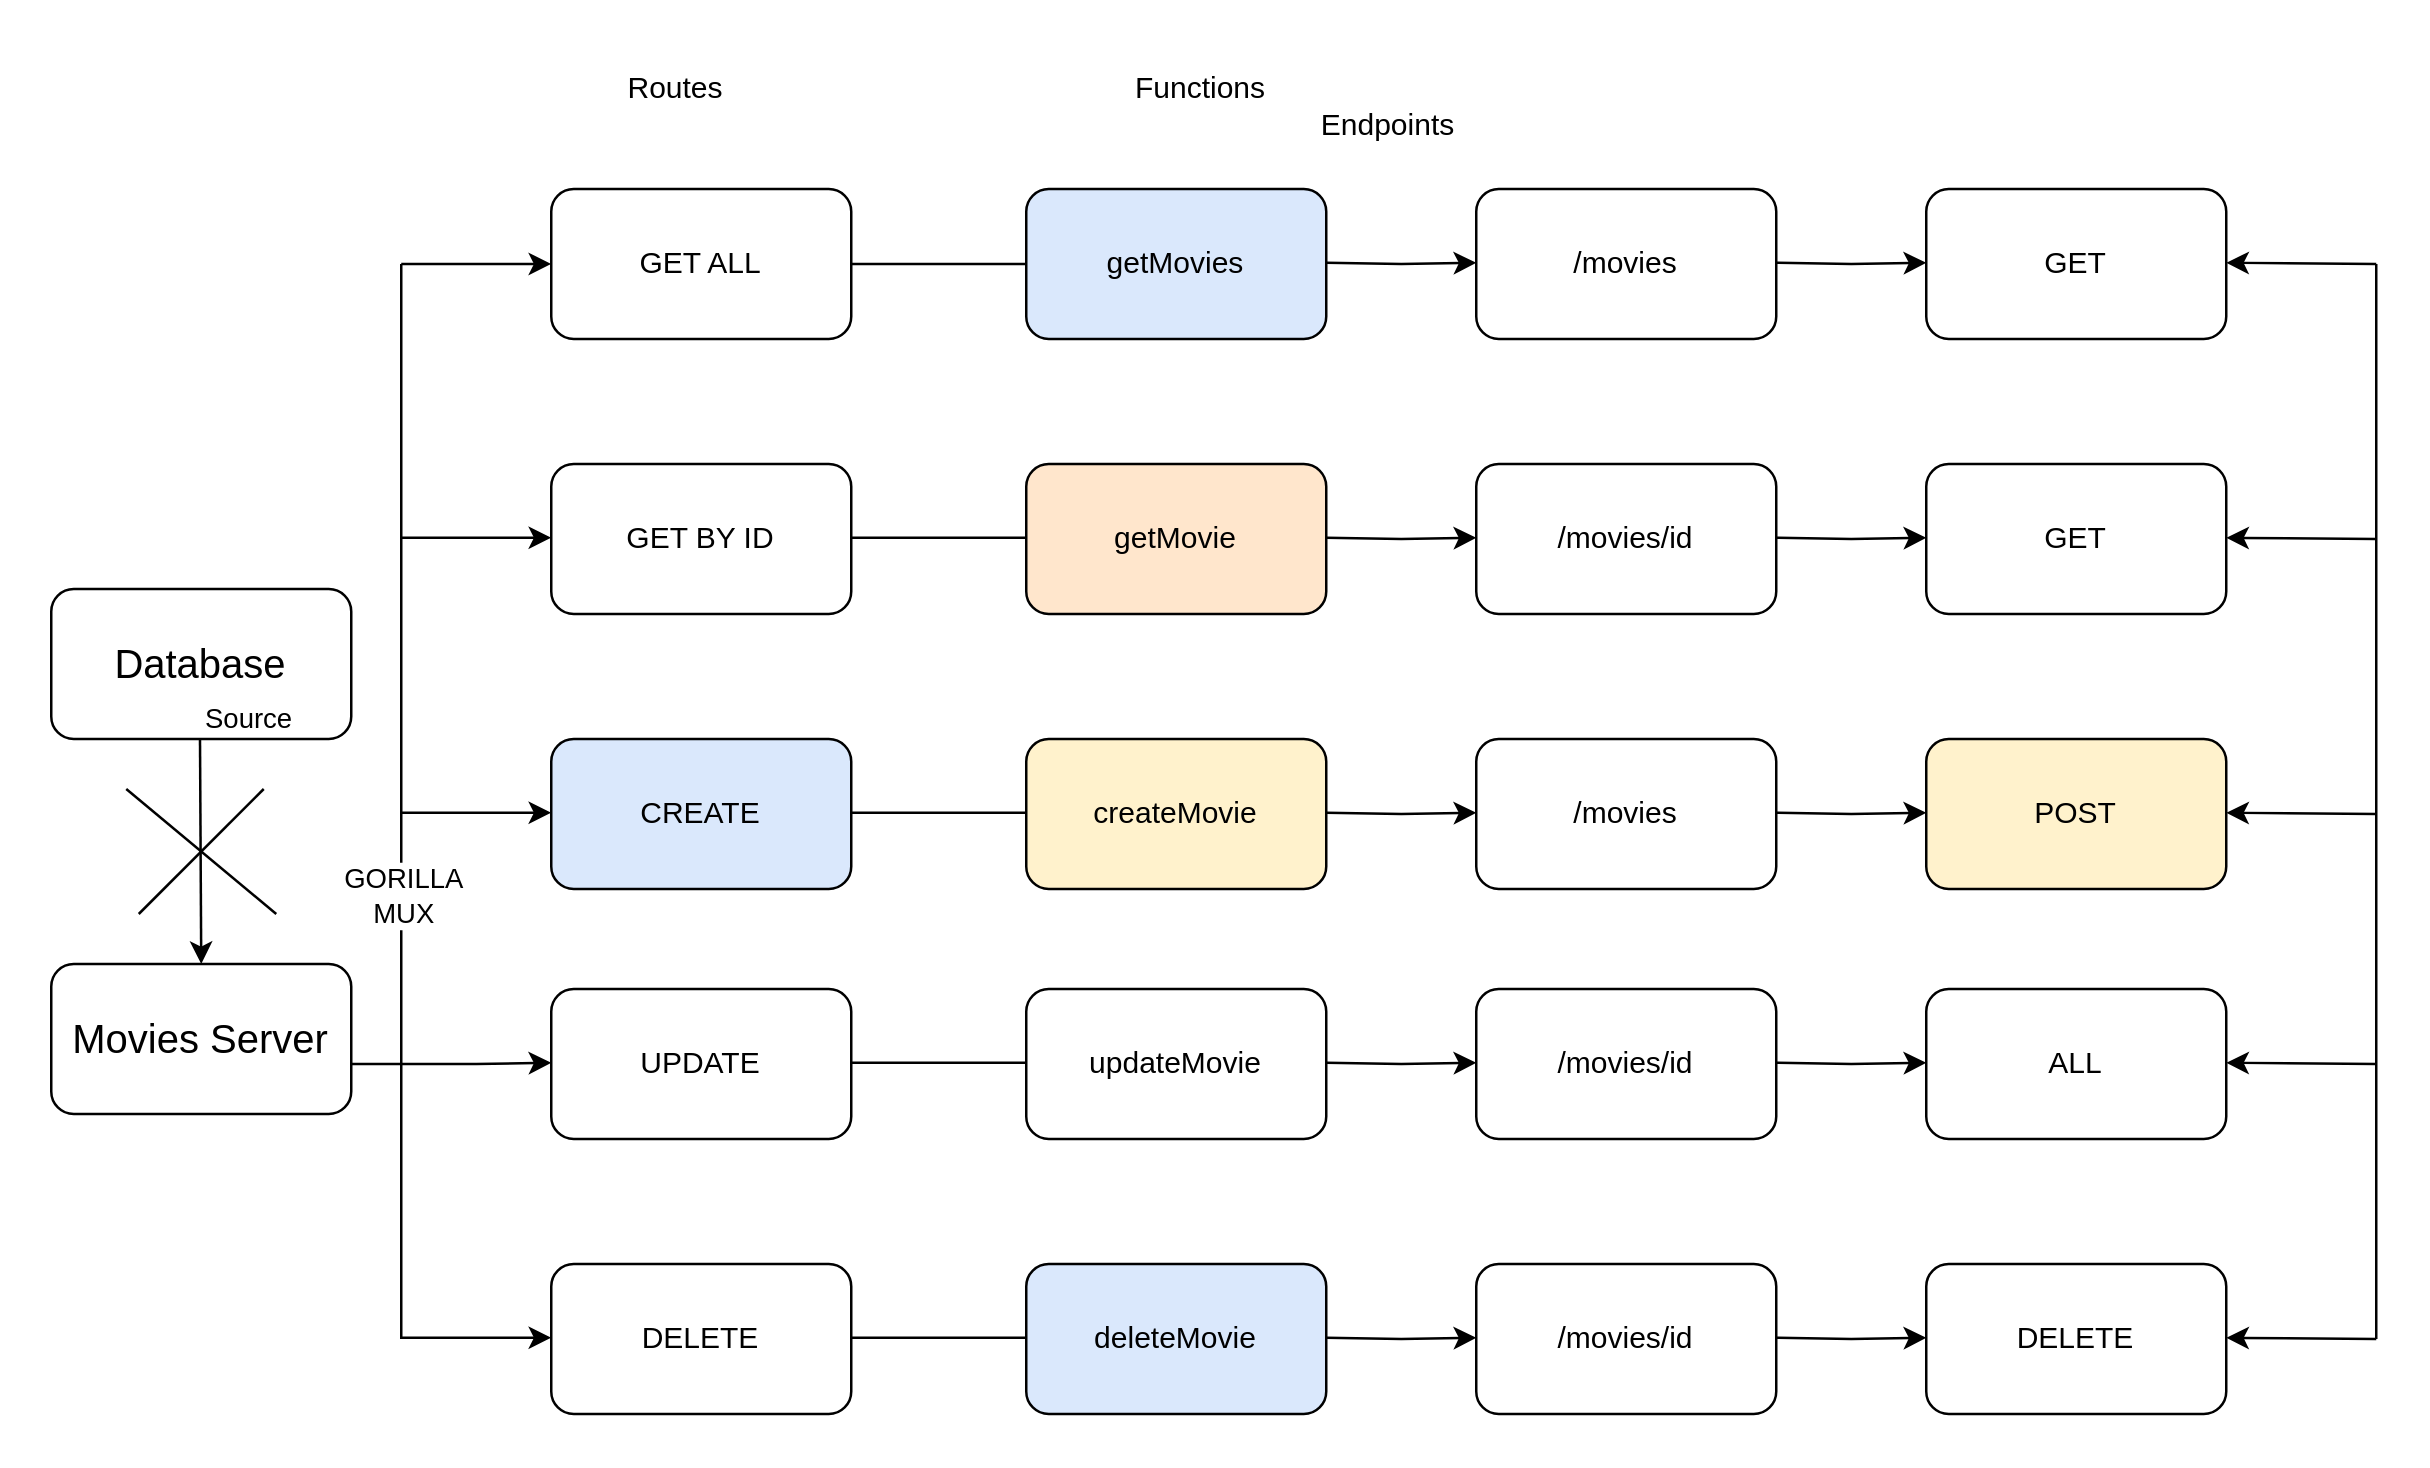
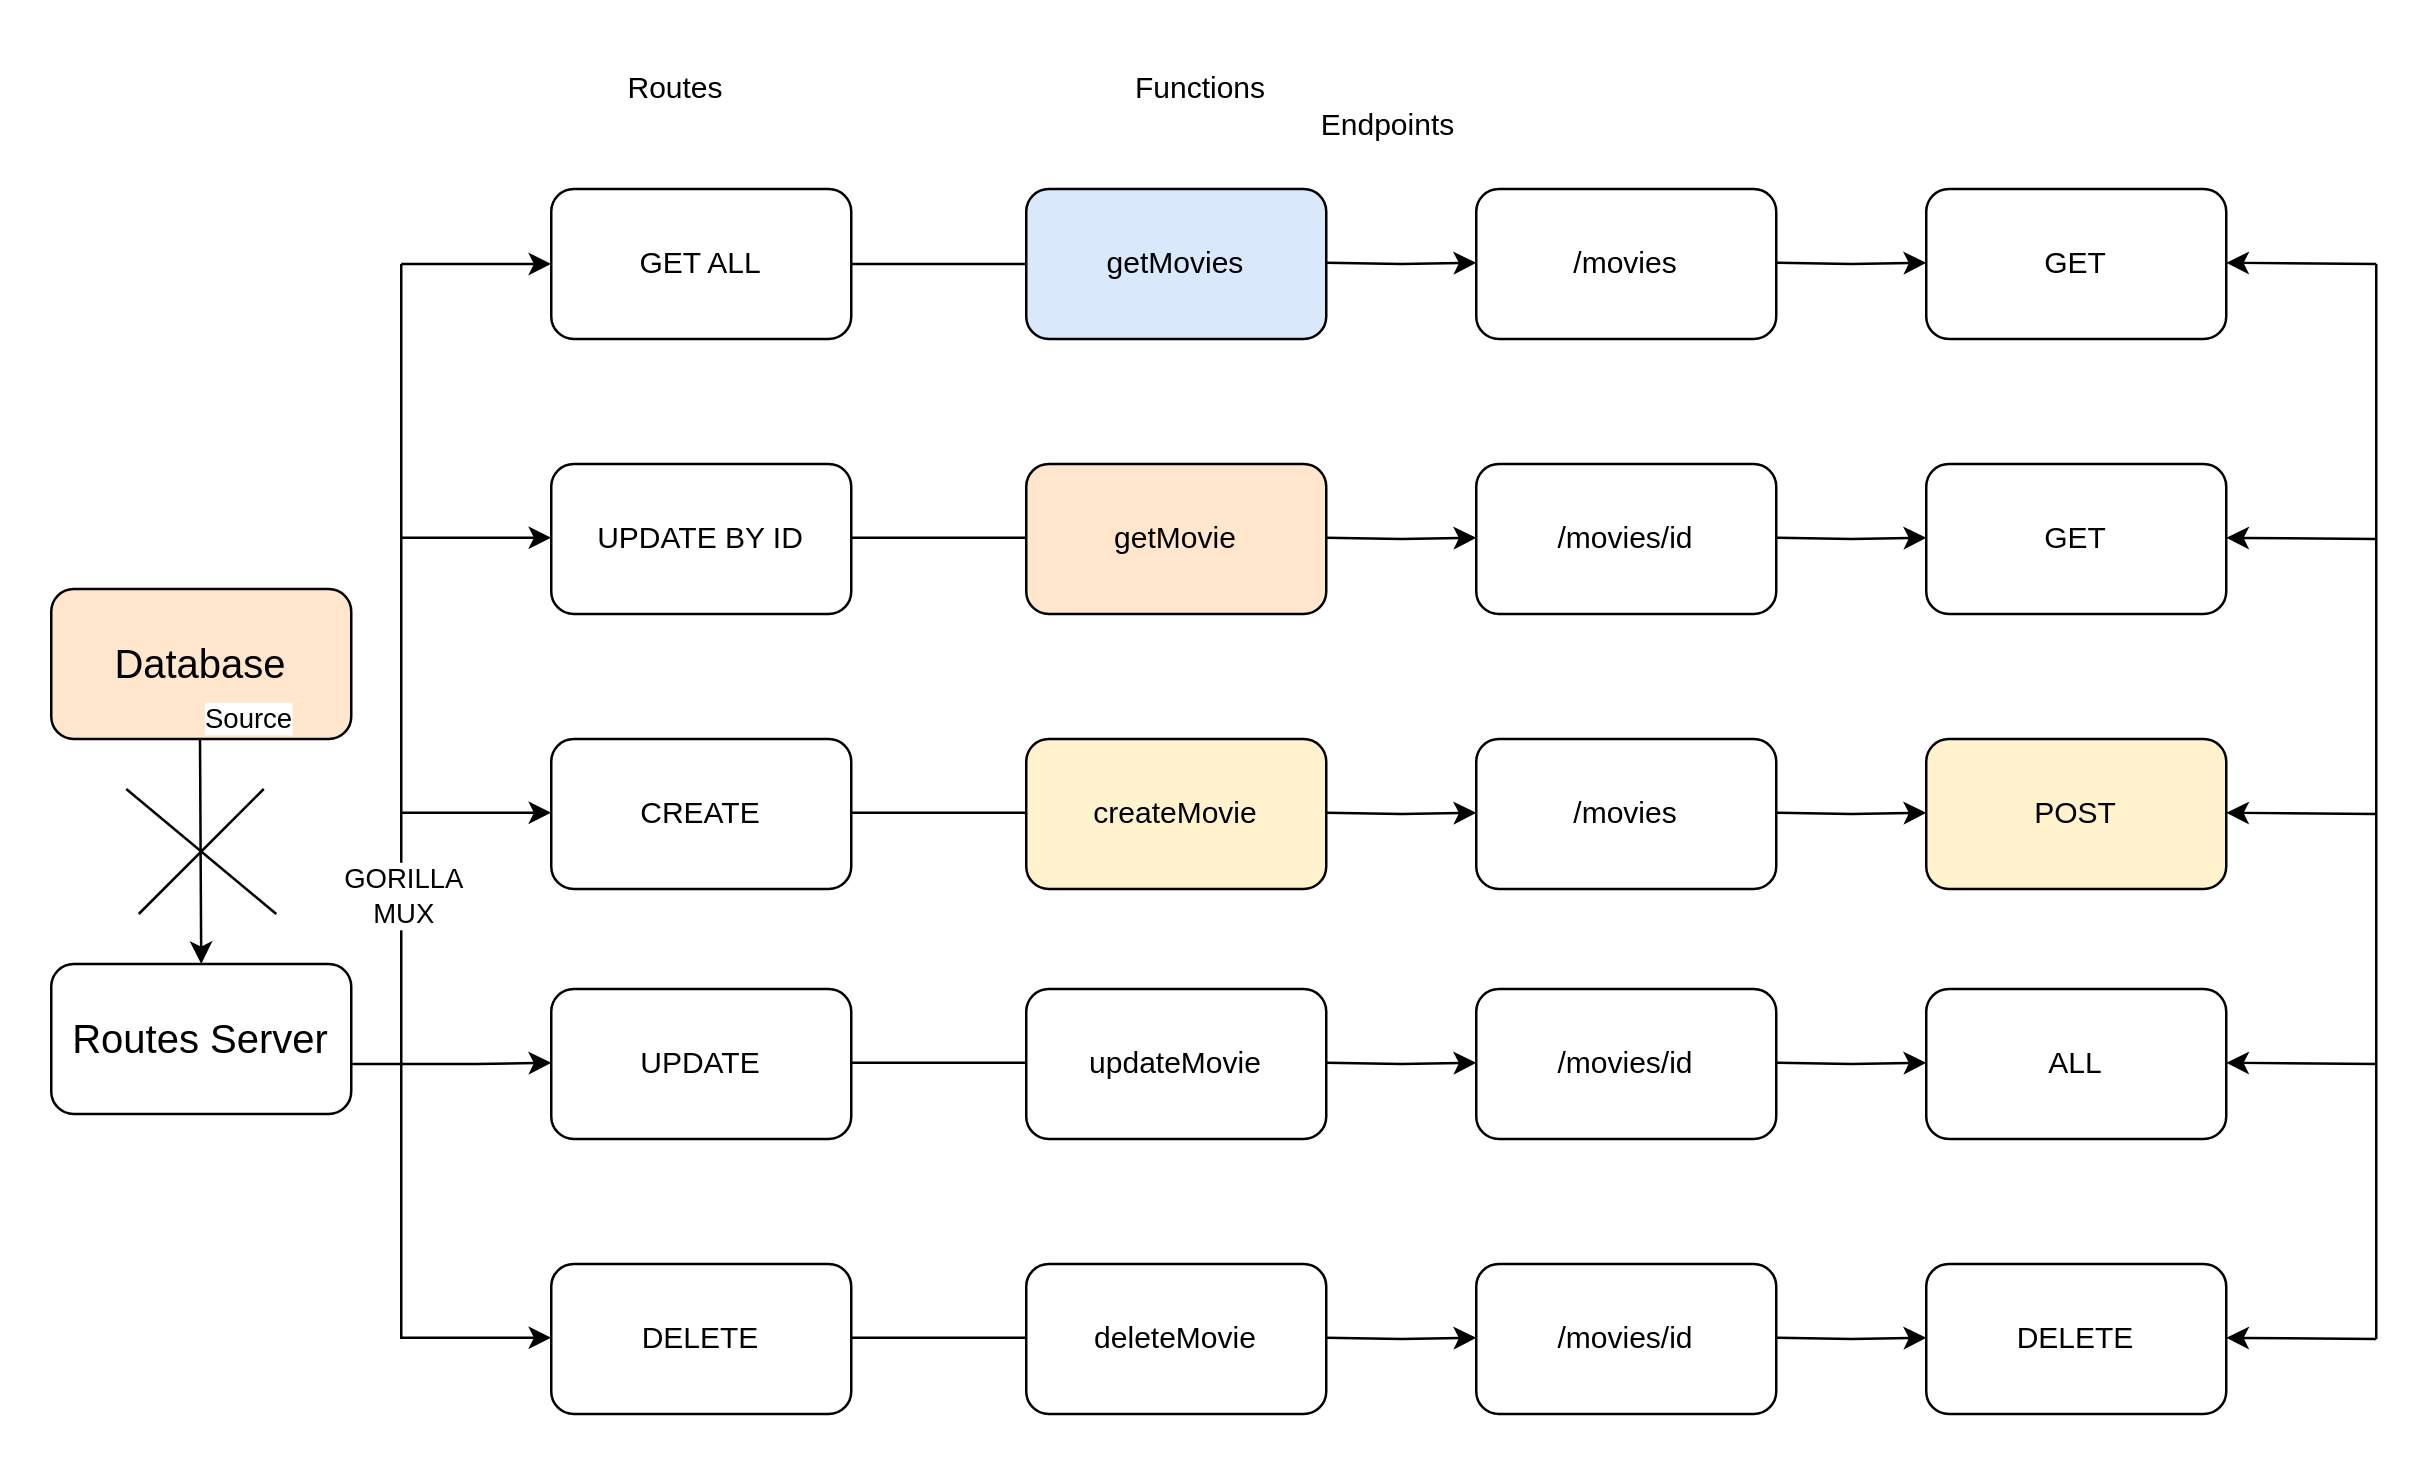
node "GET BY ID": label "GET BY ID" -> "UPDATE BY ID"
node "Database": fillcolor #ffffff -> #ffe6cc
node "CREATE": fillcolor #dae8fc -> #ffffff
node "Movies Server": label "Movies Server" -> "Routes Server"
node "deleteMovie": fillcolor #dae8fc -> #ffffff
